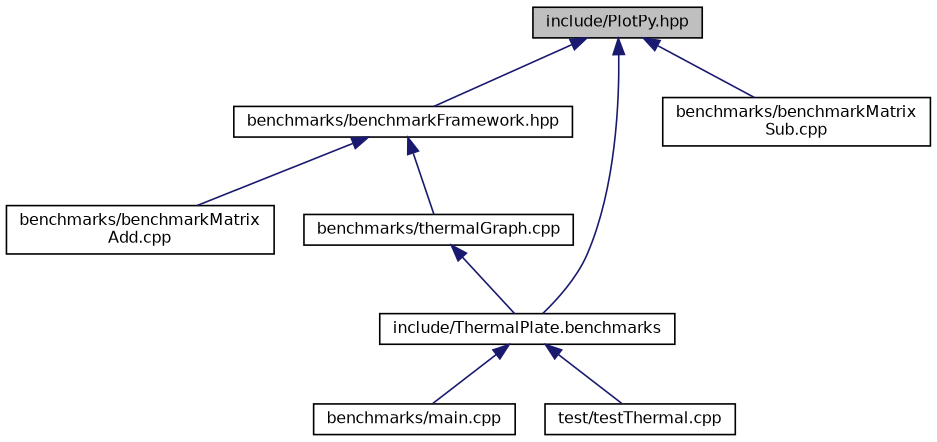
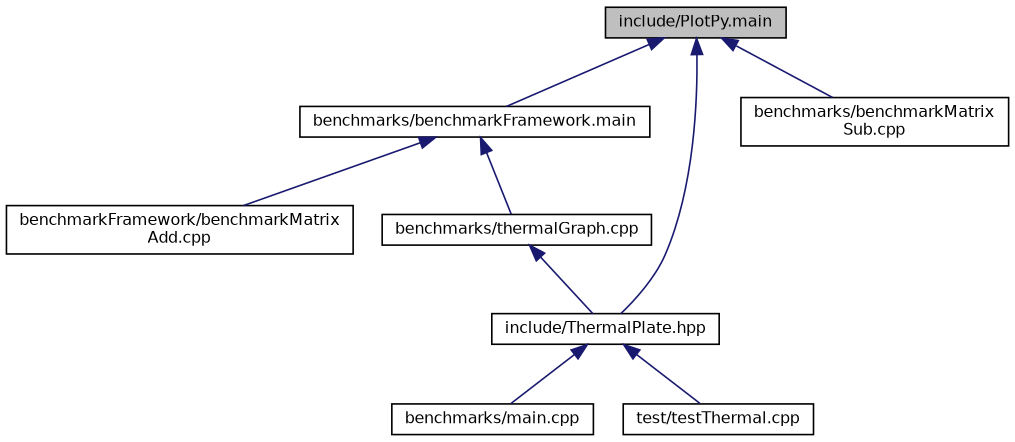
node "include/PlotPy.hpp": label "include/PlotPy.hpp" -> "include/PlotPy.main"
node "benchmarks/benchmarkFramework.hpp": label "benchmarks/benchmarkFramework.hpp" -> "benchmarks/benchmarkFramework.main"
node "benchmarks/benchmarkMatrix Add.cpp": label "benchmarks/benchmarkMatrix Add.cpp" -> "benchmarkFramework/benchmarkMatrix Add.cpp"
node "include/ThermalPlate.benchmarks": label "include/ThermalPlate.benchmarks" -> "include/ThermalPlate.hpp"
